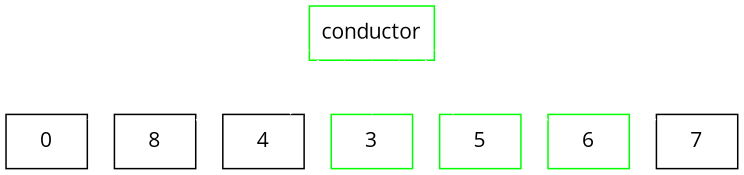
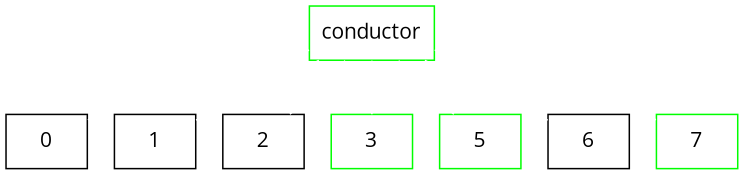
node "8": label "8" -> "1"
node "4": label "4" -> "2"
node "6": color green -> black
node "7": color black -> green
